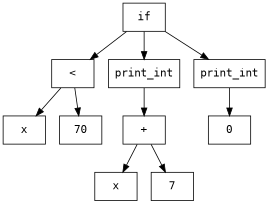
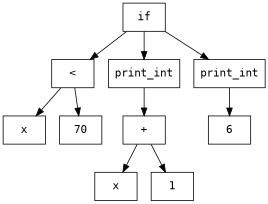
node "0": label "0" -> "6"
node "7": label "7" -> "1"
